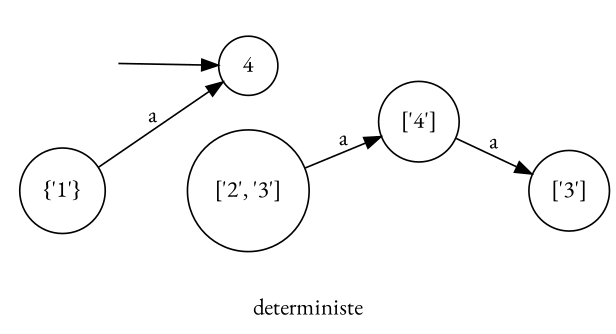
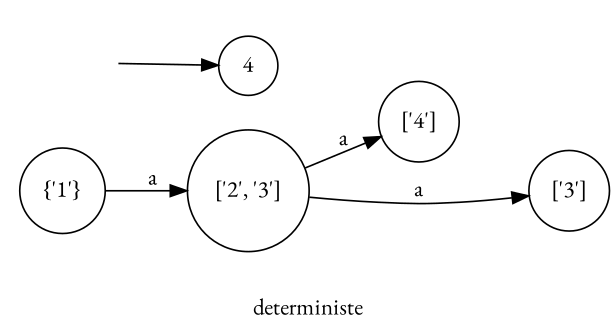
edge "{'1'}" -> "4": now "{'1'}" -> "['2', '3']"
edge "['4']" -> "['3']": now "['2', '3']" -> "['3']"
